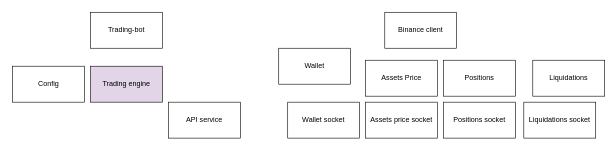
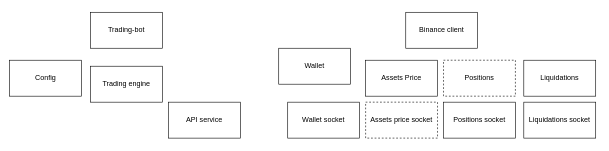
node "Binance client": moved (421, 30) -> (442, 30)
node "Positions": style solid -> dashed
node "Liquidations": moved (569, 78) -> (560, 78)
node "Config": moved (48, 84) -> (45, 78)
node "Trading engine": fillcolor #e1d5e7 -> #ffffff
node "Assets price socket": style solid -> dashed
